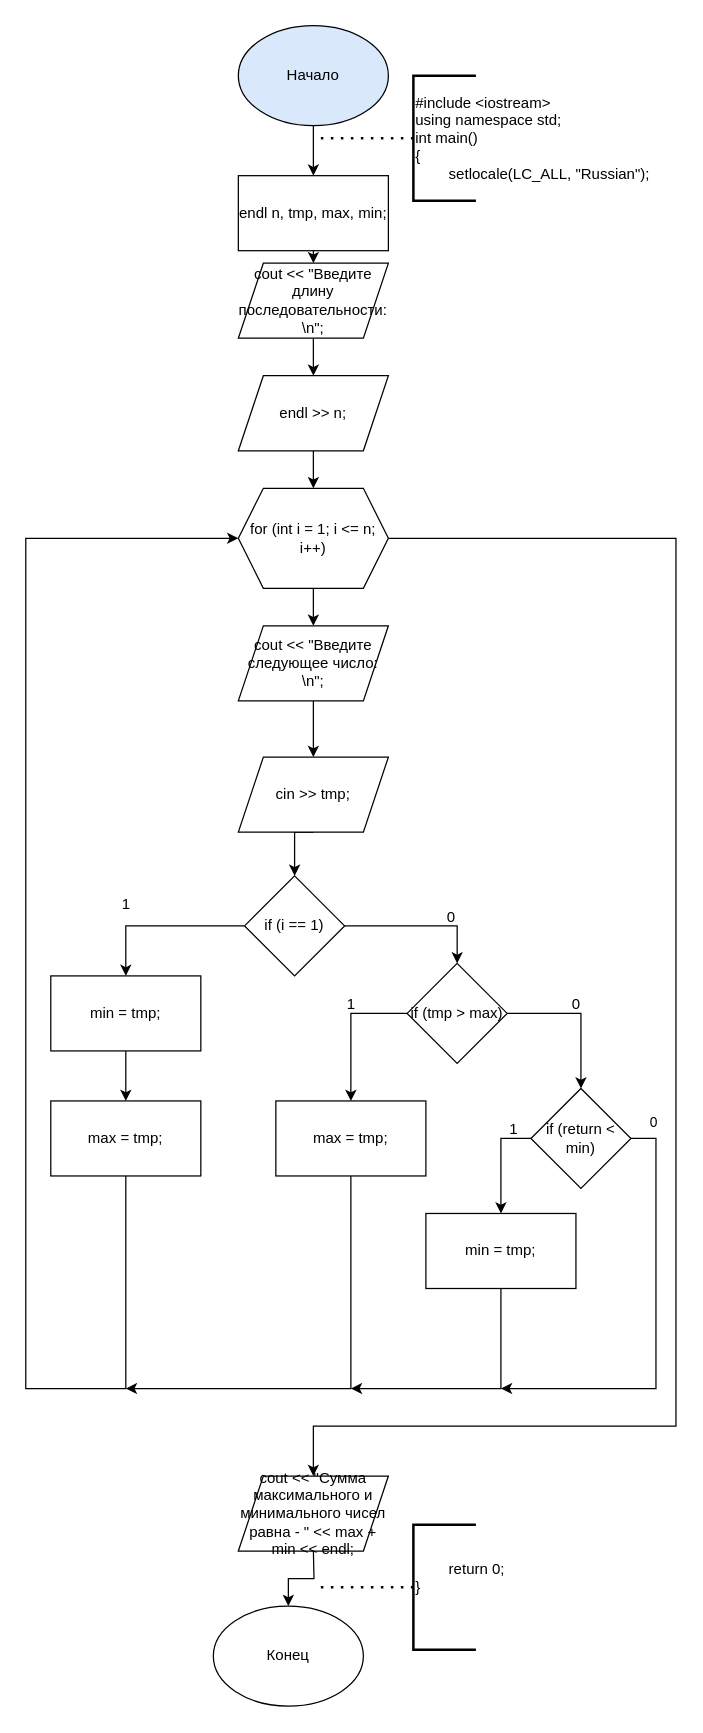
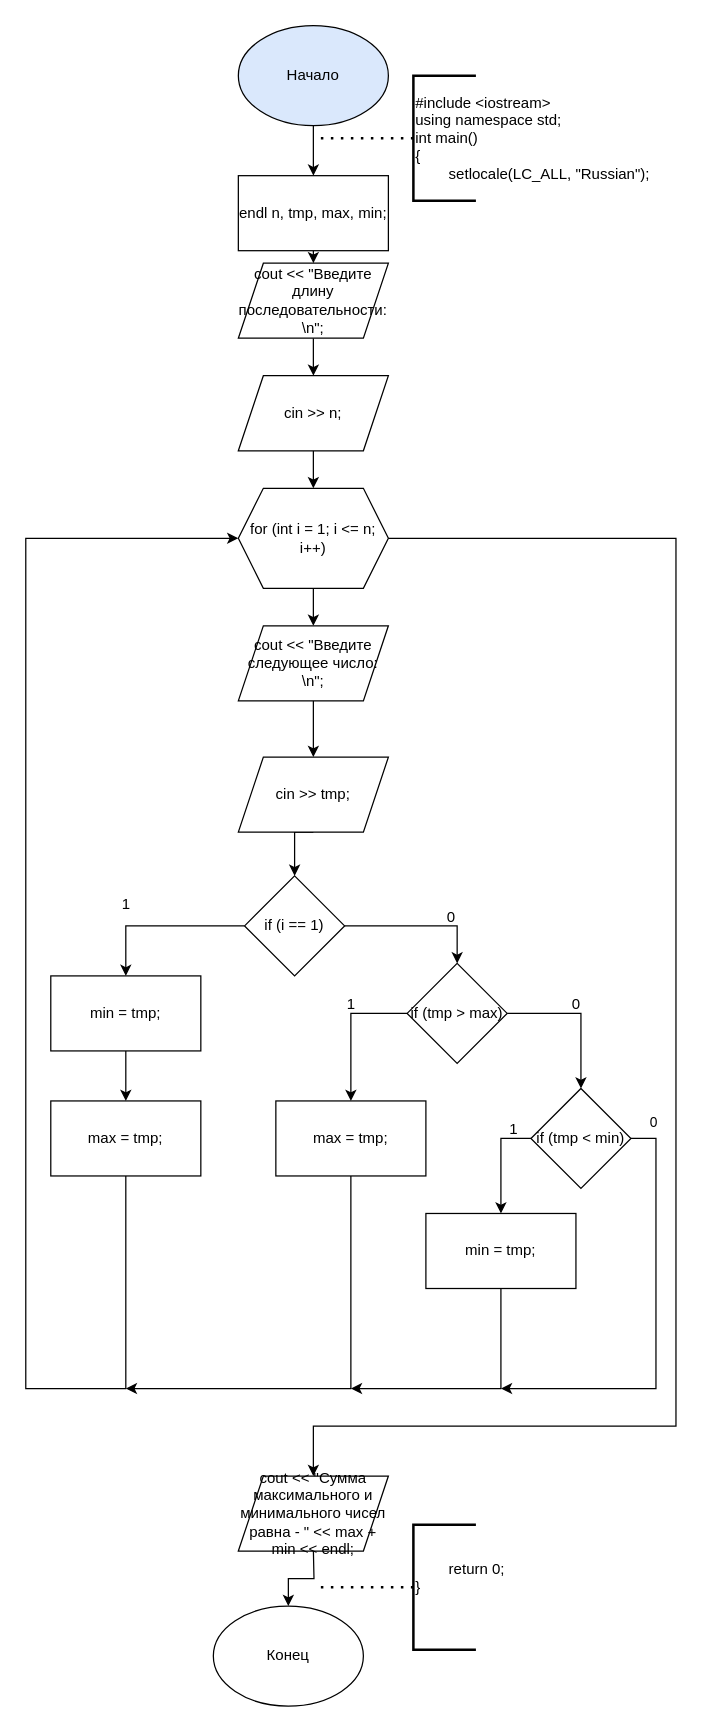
node "endl >> n;": label "endl >> n;" -> "cin >> n;"
node "if (return < min)": label "if (return < min)" -> "if (tmp < min)"
